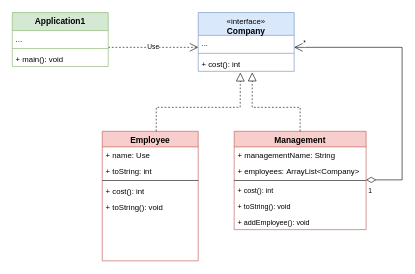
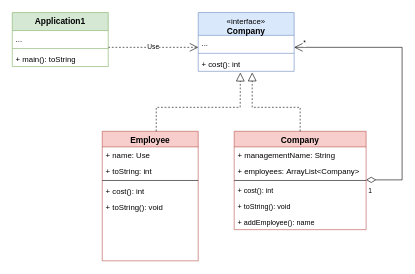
node "+ main(): void": label "+ main(): void" -> "+ main(): toString"
node "Management": label "Management" -> "Company"
node "+ addEmployee(): void": label "+ addEmployee(): void" -> "+ addEmployee(): name"
